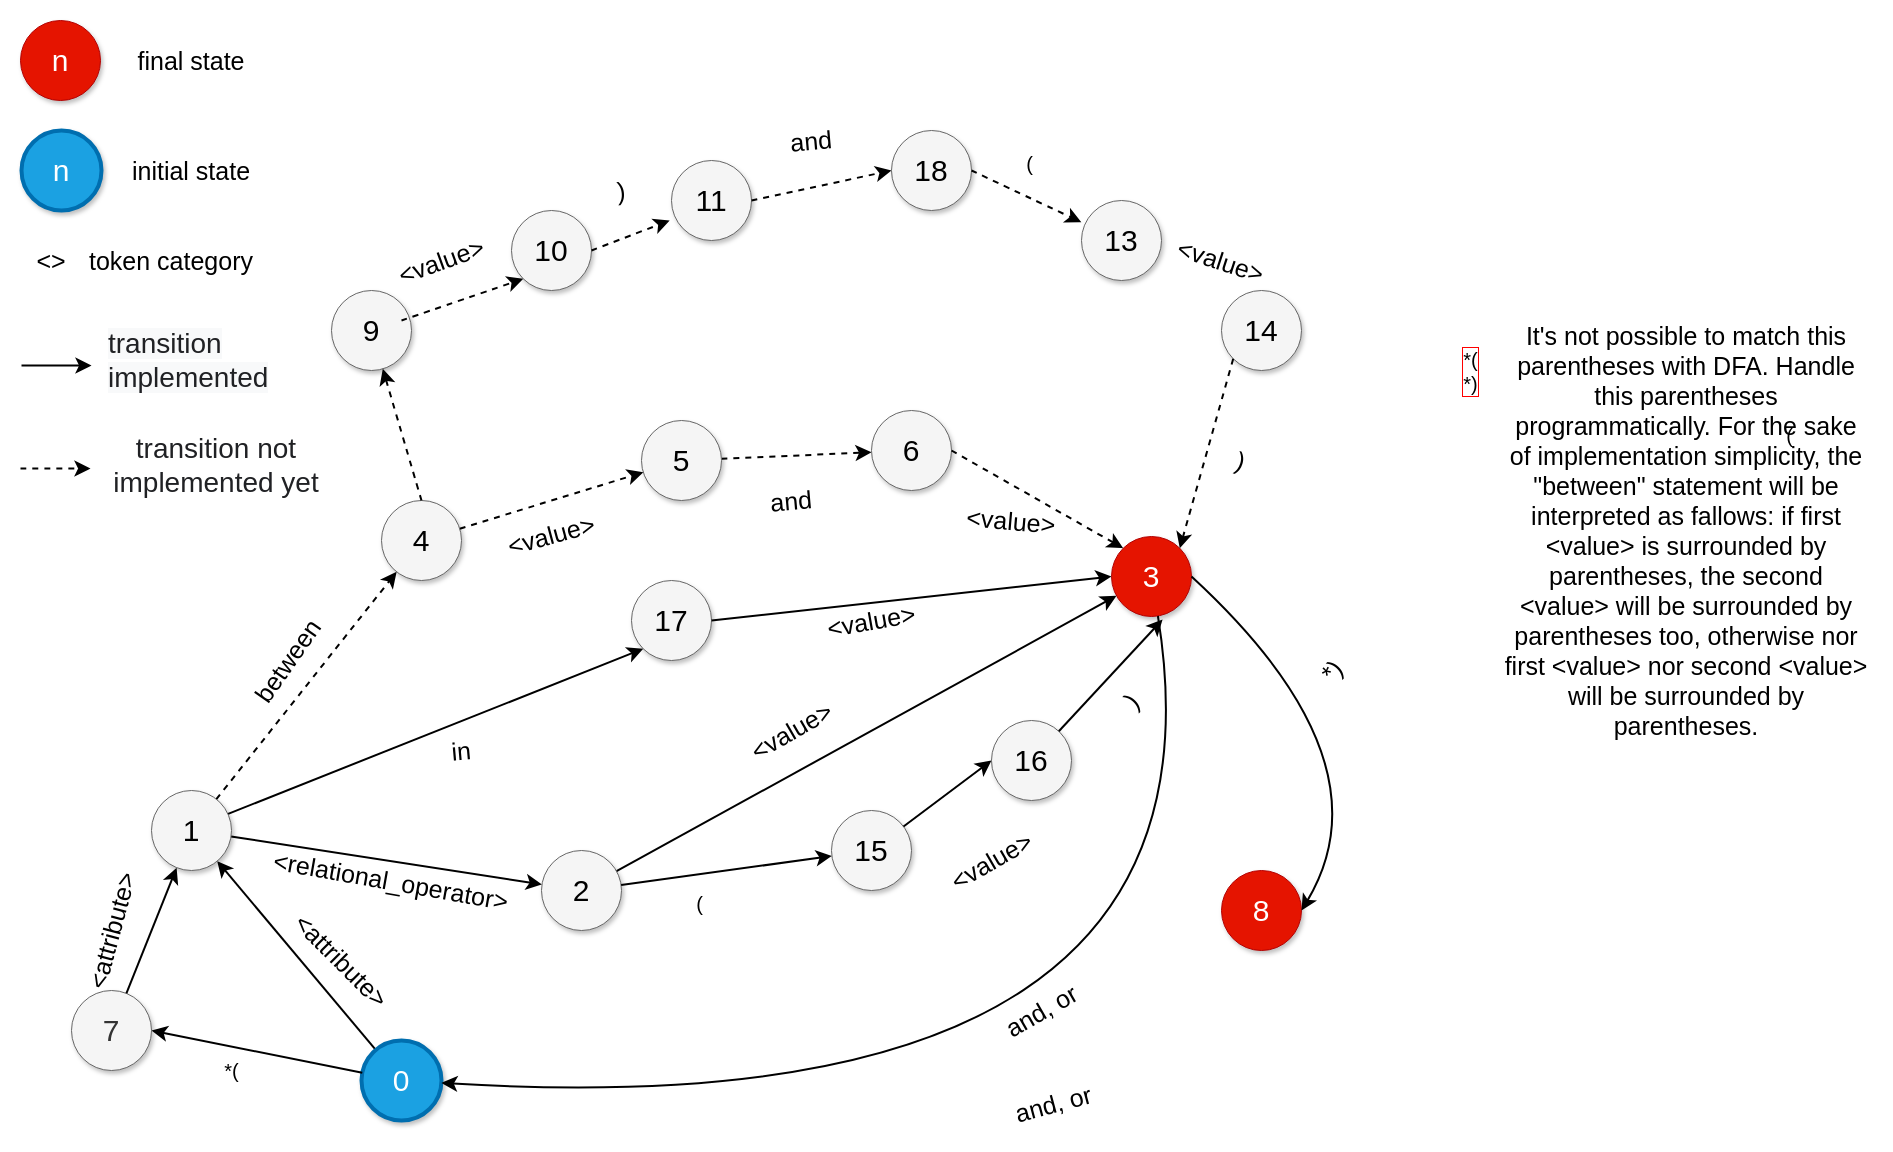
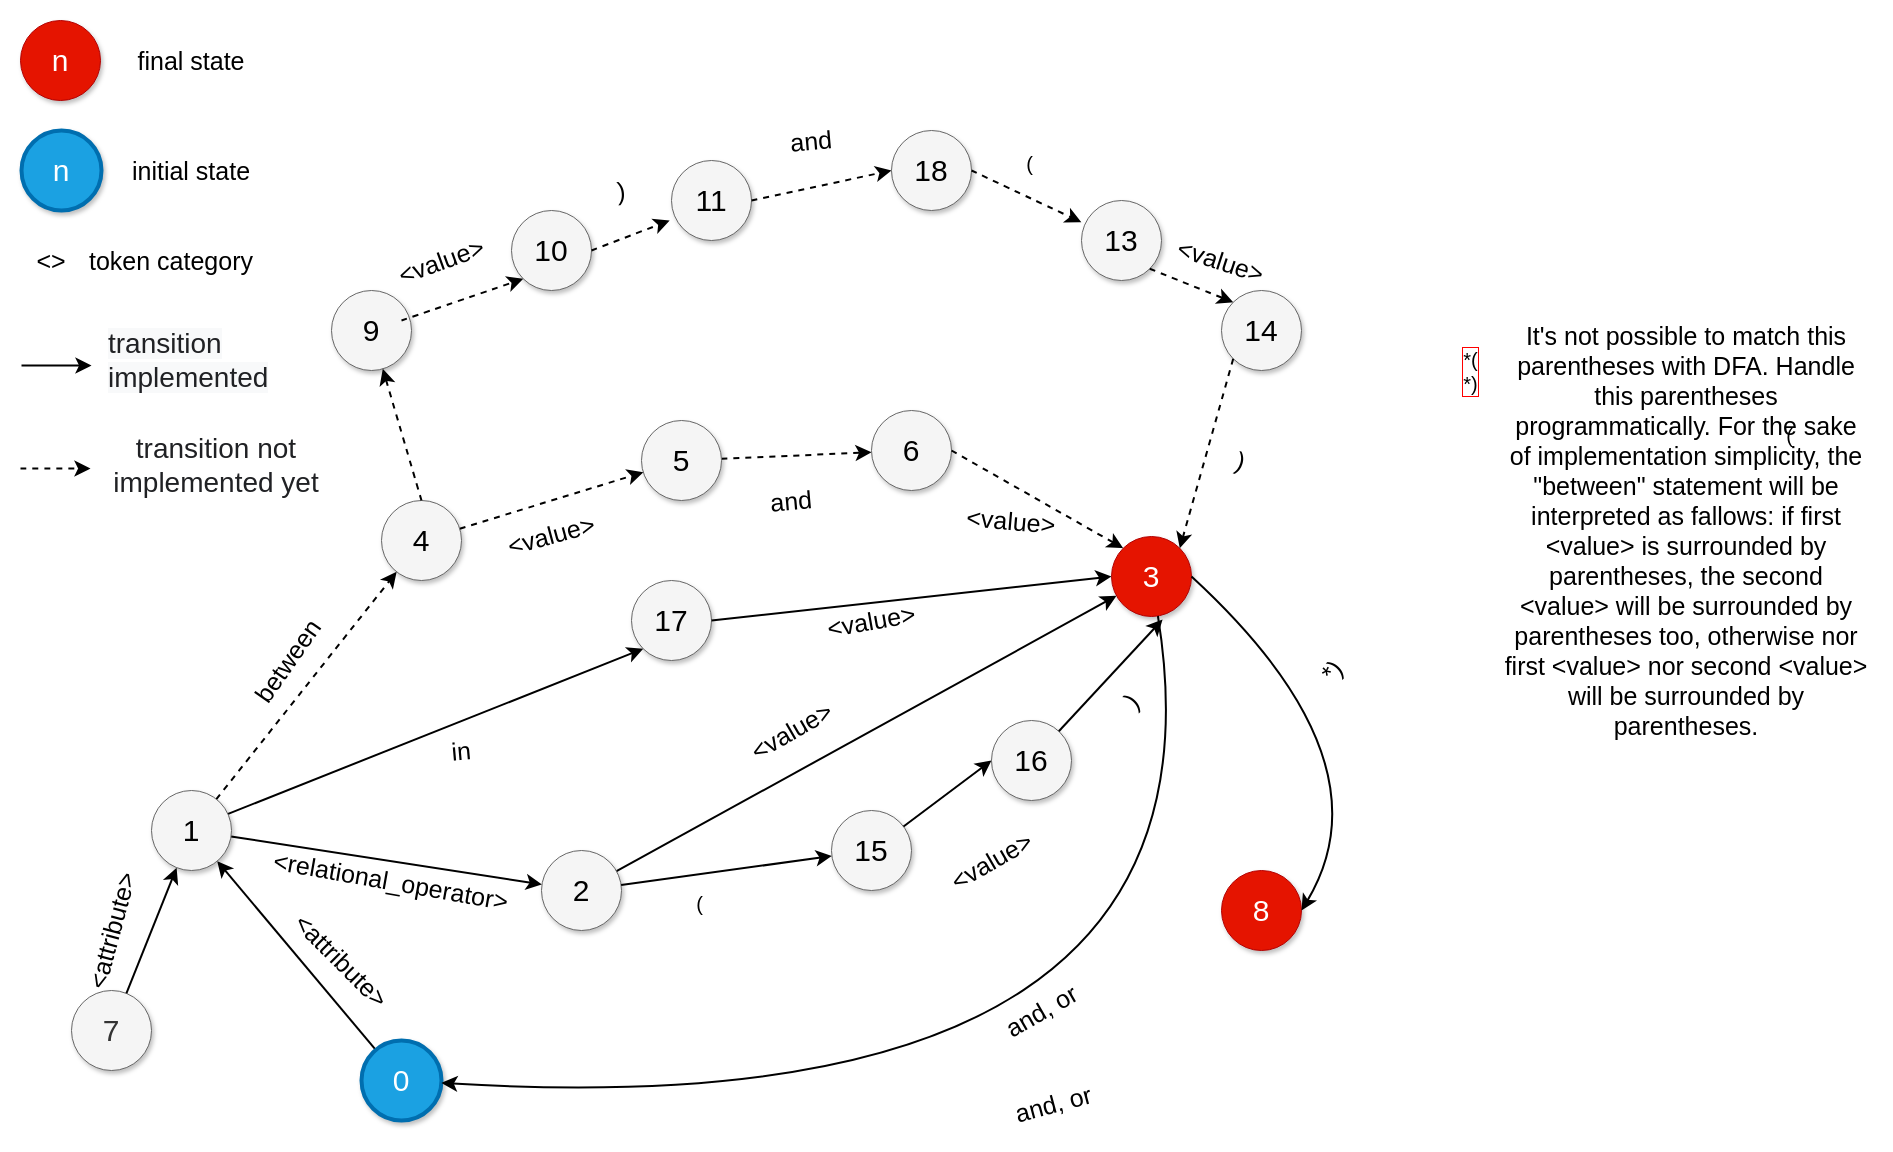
edge "13" -> "14": added
edge "0" -> "7": removed, label "*("
